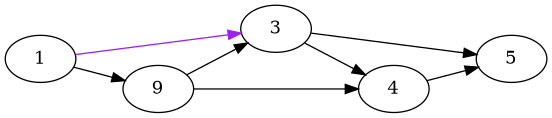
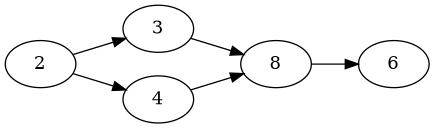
edge "3" -> "4": removed
node "1": removed
node "5": label "5" -> "8"
node "6": added
node "9": label "9" -> "2"
